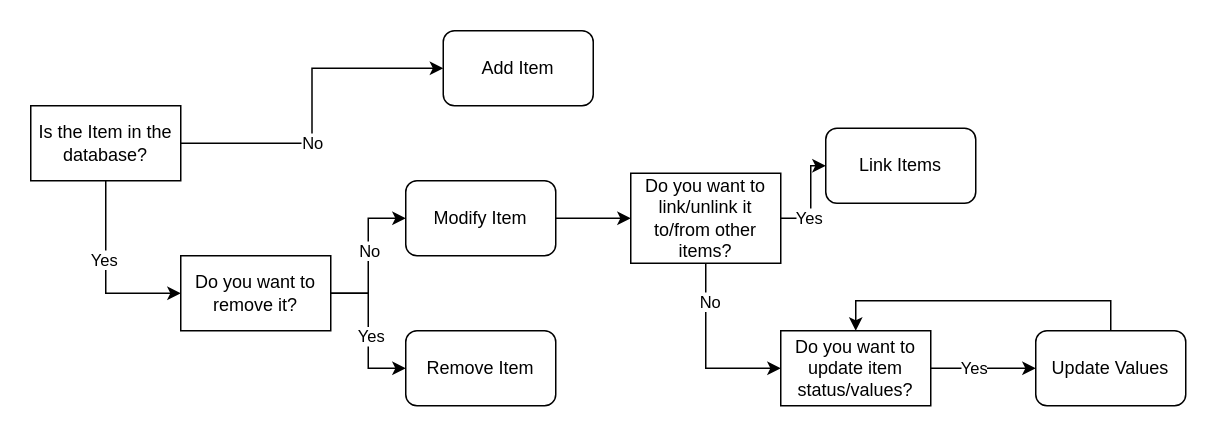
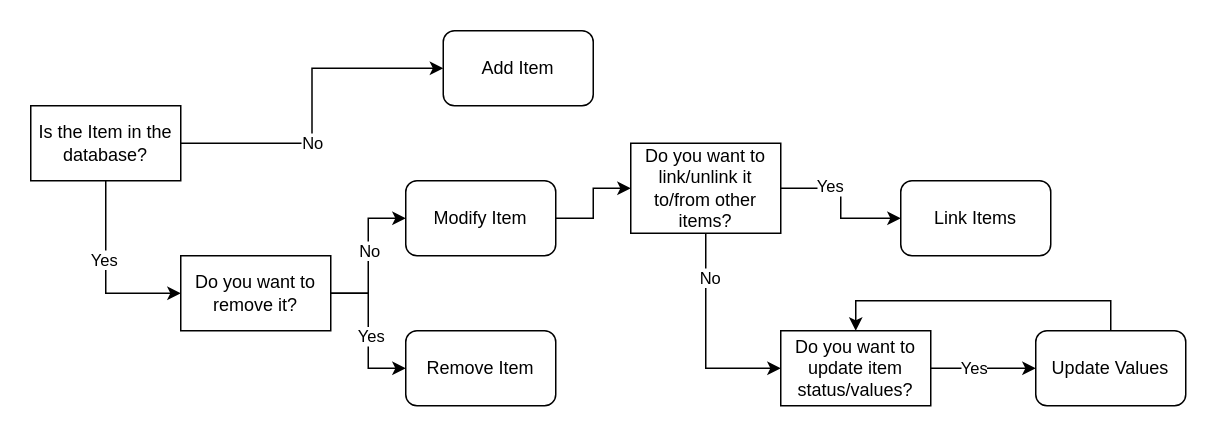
node "Link Items": moved (901, 166) -> (976, 218)
node "Do you want to link/unlink it to/from other items?": moved (706, 218) -> (706, 188)
